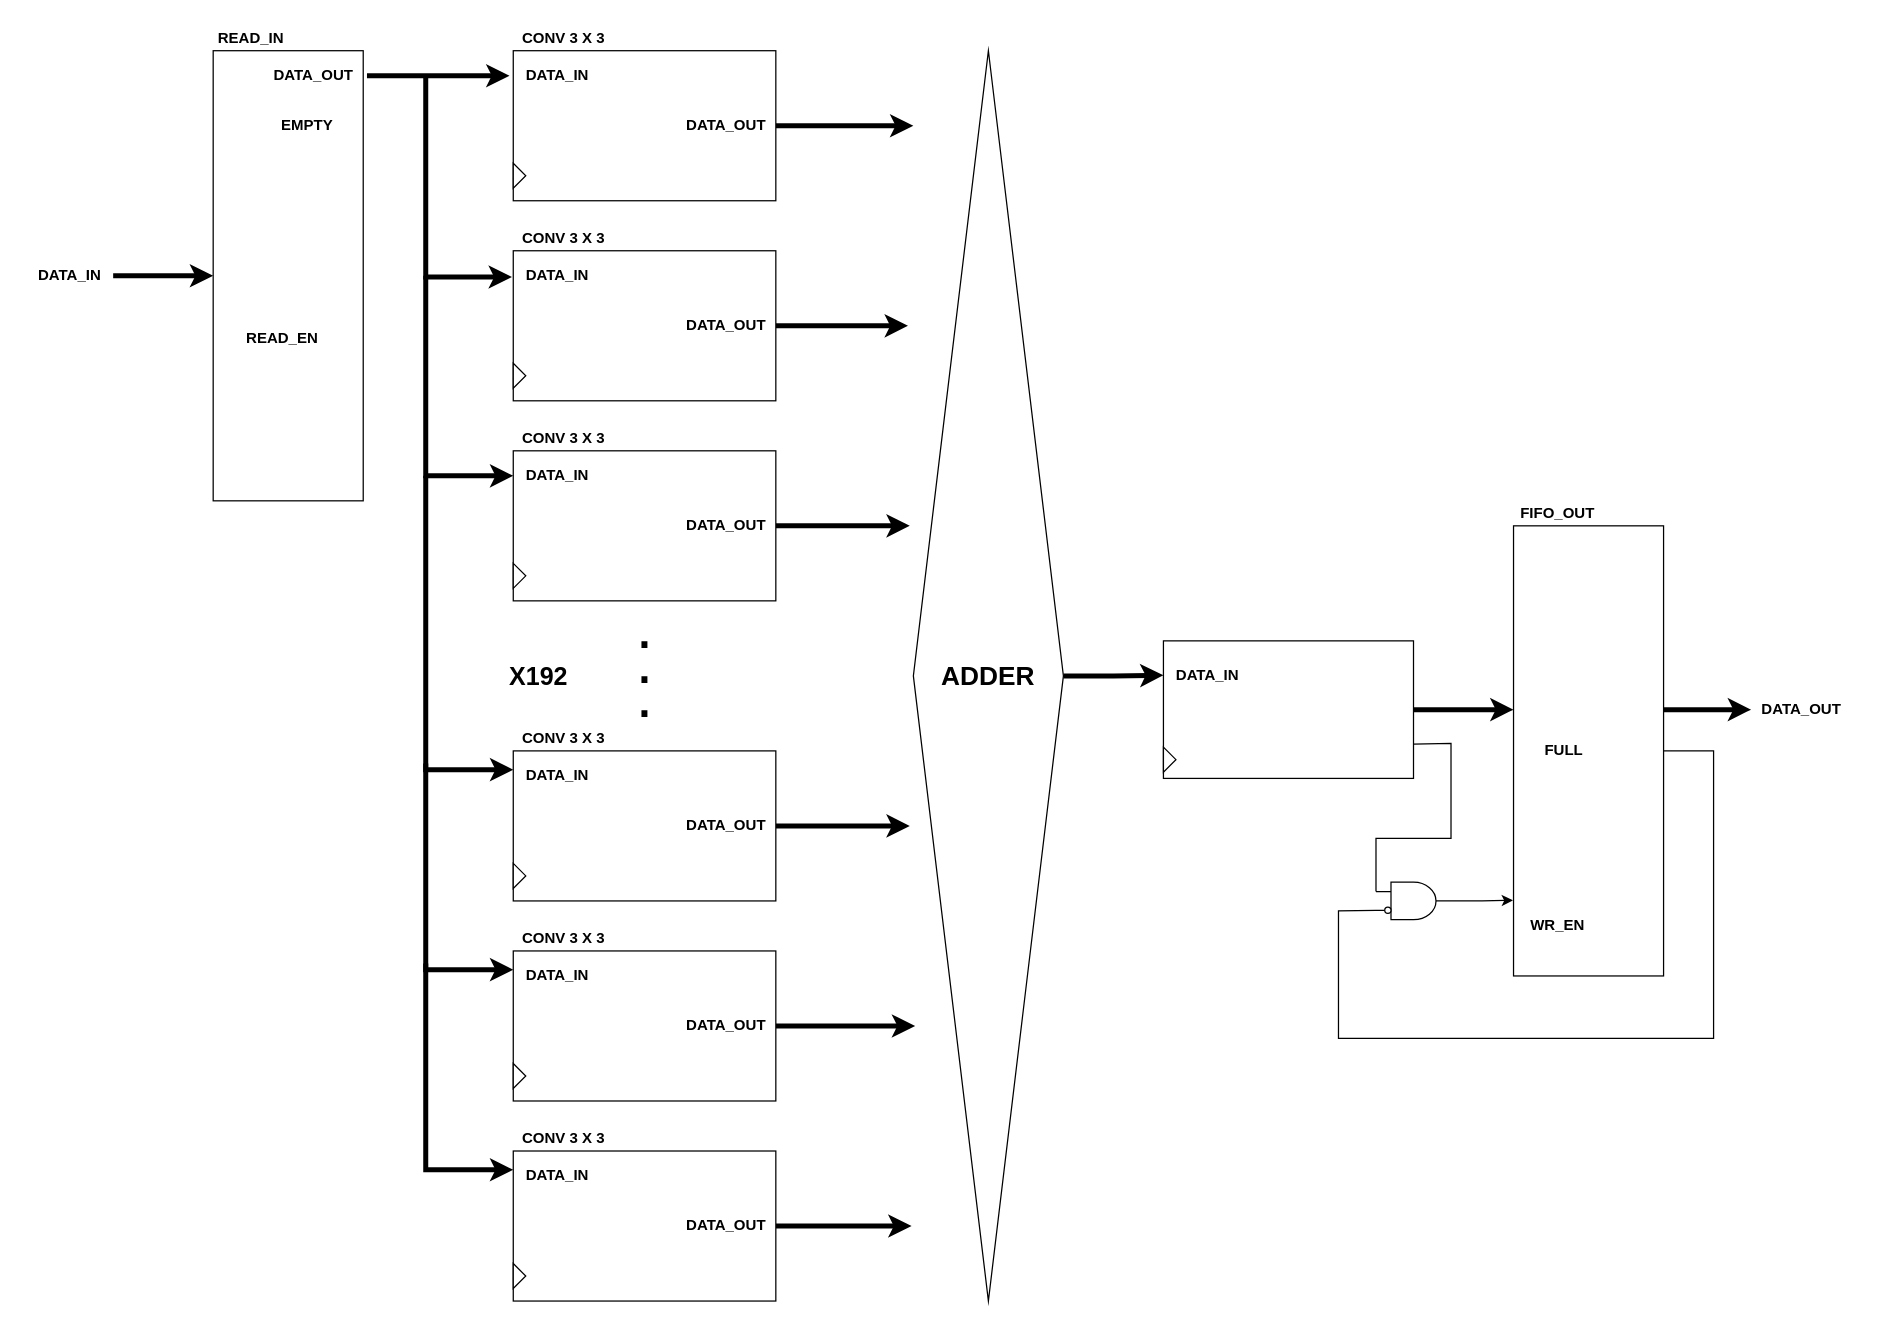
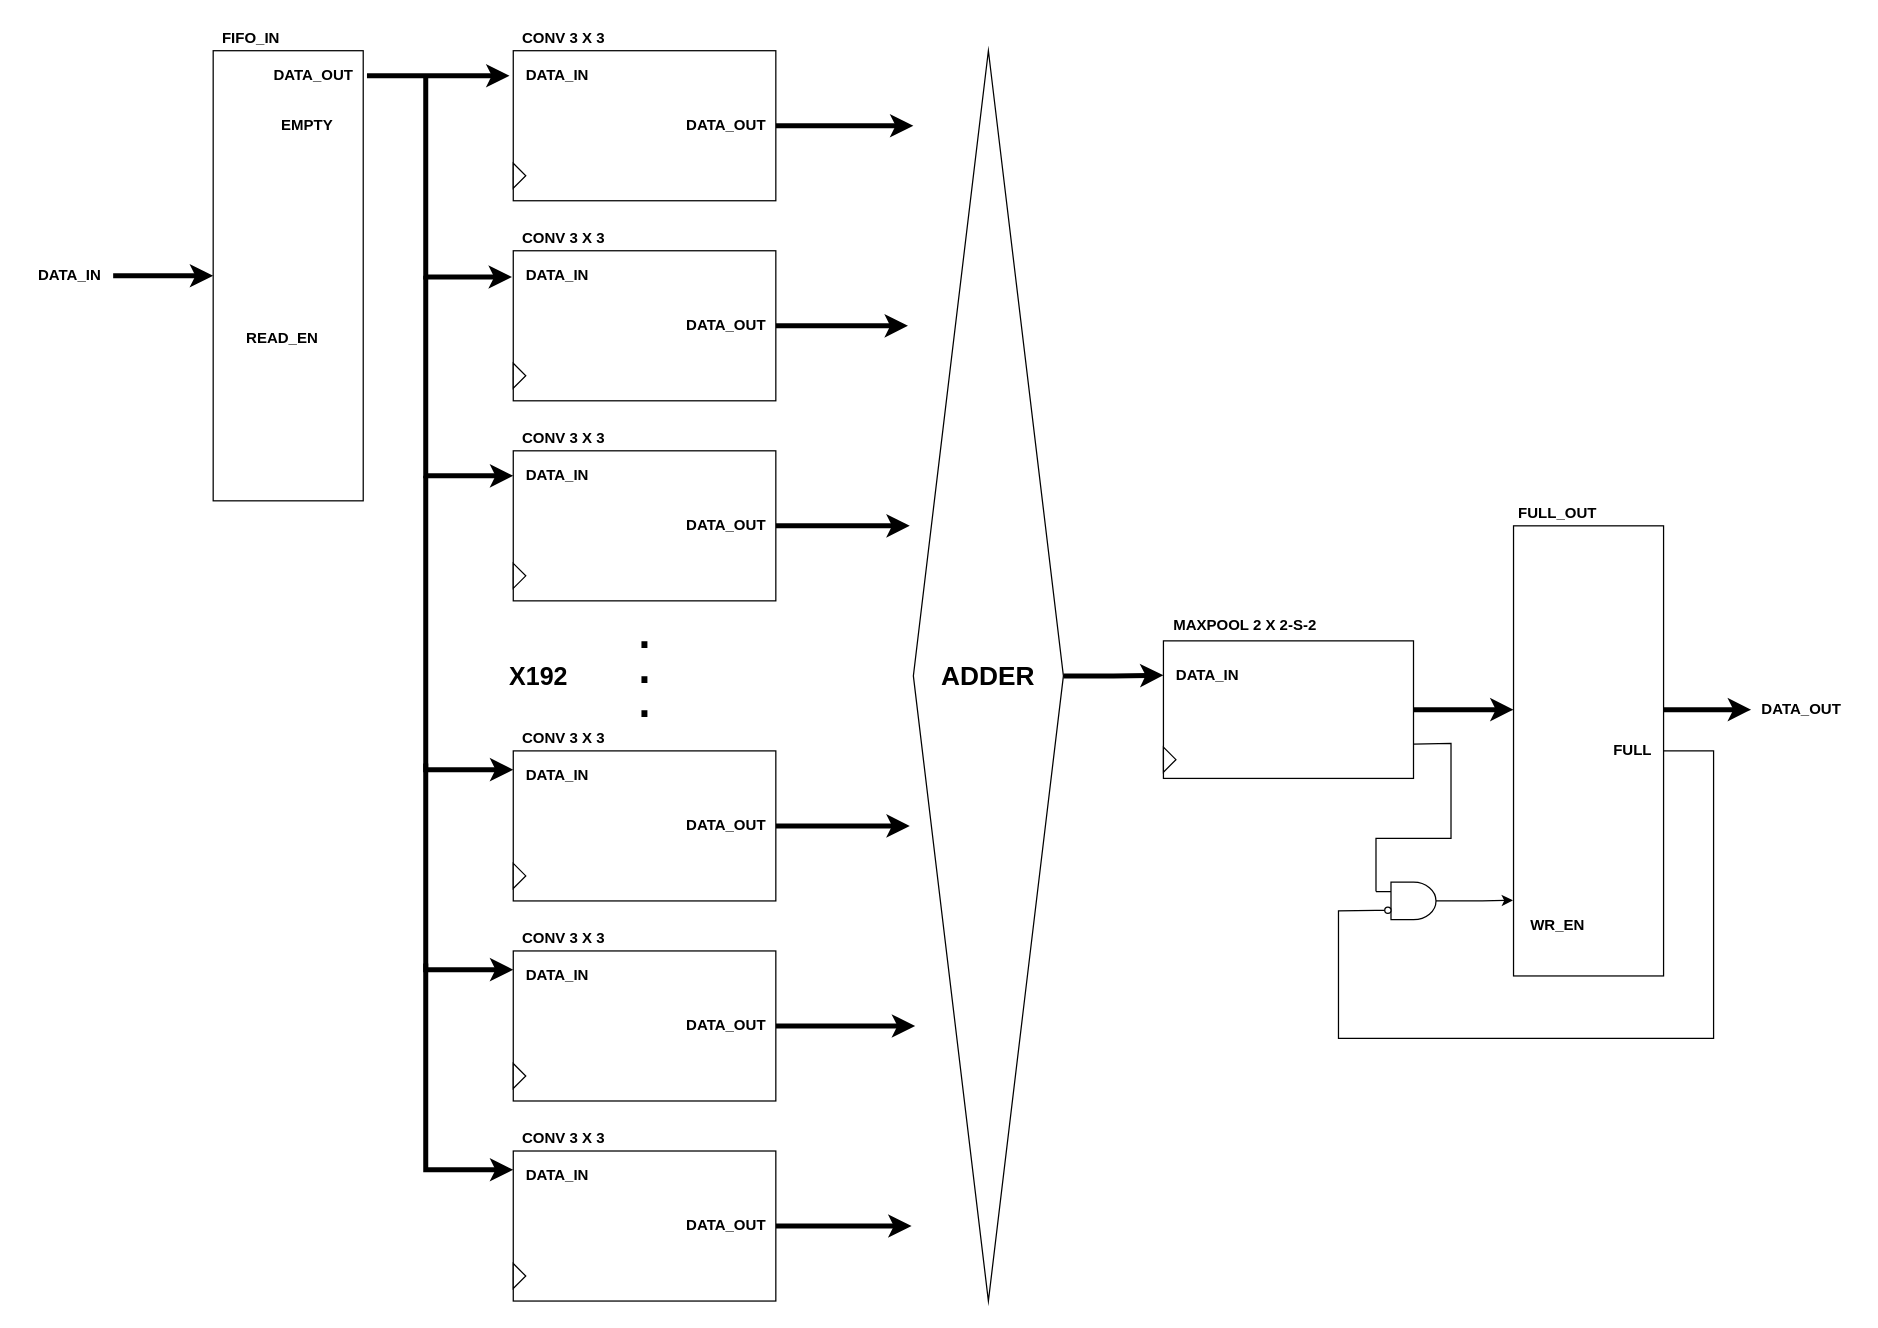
node "READ_IN": label "READ_IN" -> "FIFO_IN"
node "FIFO_OUT": label "FIFO_OUT" -> "FULL_OUT"
node "MAXPOOL 2 X 2-S-2": added
node "FULL": moved (1563, 751) -> (1632, 751)
